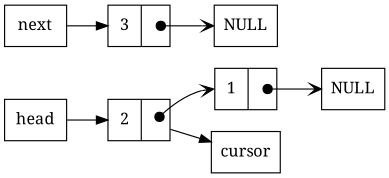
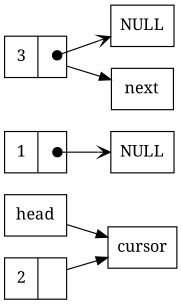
edge "next" -> "3": reversed
edge "1" -- "2": removed
edge "head" -> "2": now "head" -> "cursor"
